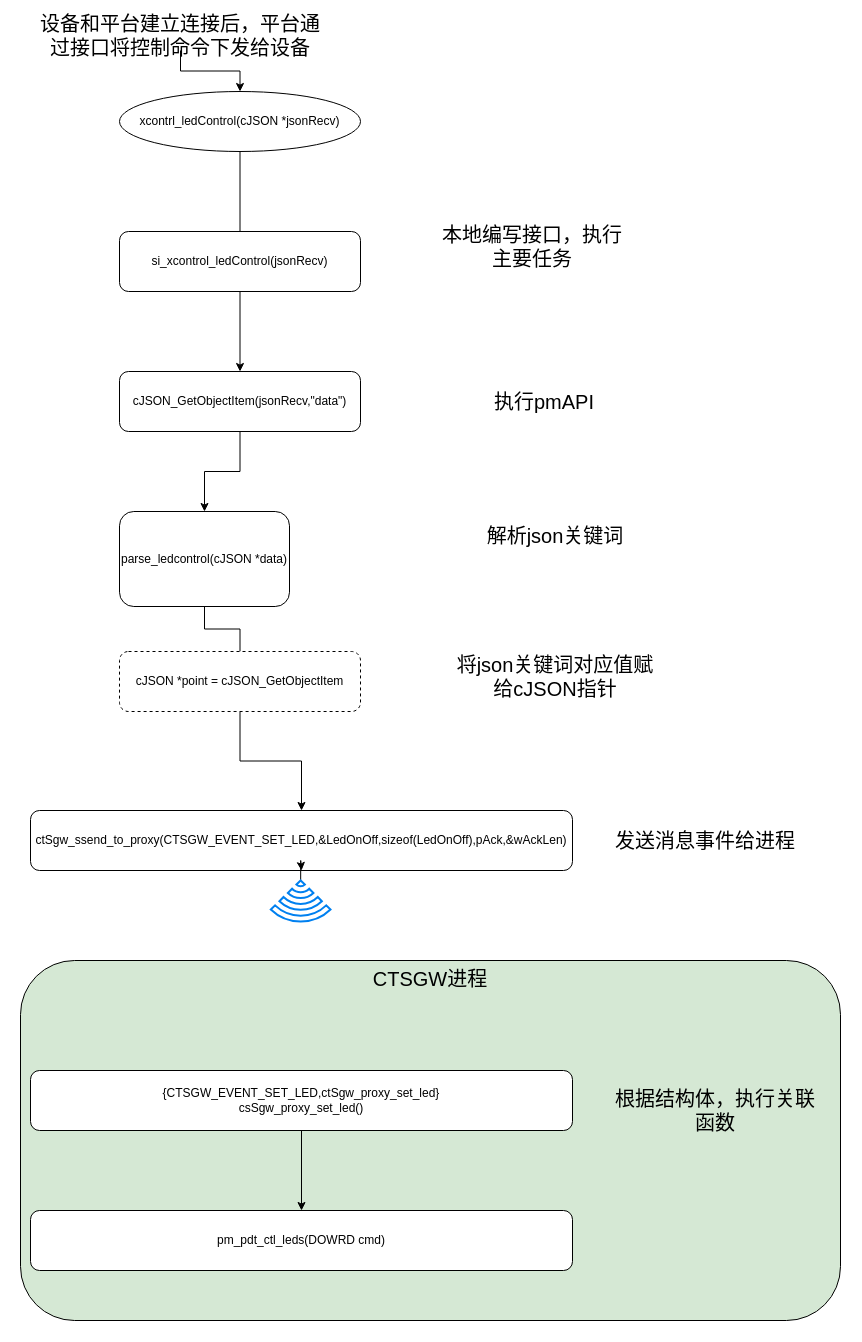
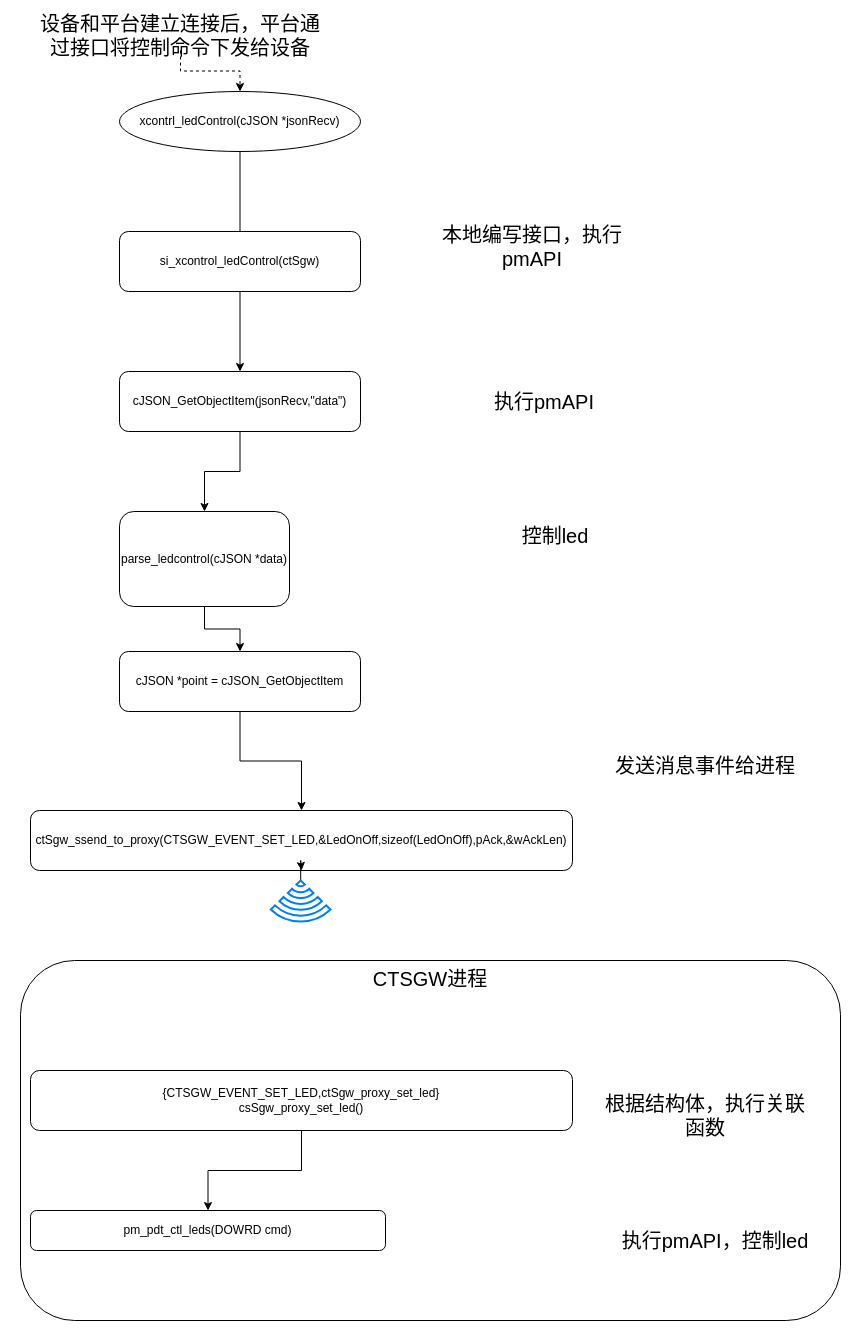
edge "设备和平台建立连接后，平台通过接口将控制命令下发给设备" -> "xcontrl_ledControl(cJSON *jsonRecv)": style solid -> dashed
node "本地编写接口，执行主要任务": label "本地编写接口，执行主要任务" -> "本地编写接口，执行pmAPI"
node "si_xcontrol_ledControl(jsonRecv)": label "si_xcontrol_ledControl(jsonRecv)" -> "si_xcontrol_ledControl(ctSgw)"
node "解析json关键词": label "解析json关键词" -> "控制led"
edge "parse_ledcontrol(cJSON *data)" -- "cJSON *point = cJSON_GetObjectItem": arrowhead none -> classic
node "将json关键词对应值赋给cJSON指针": removed
node "cJSON *point = cJSON_GetObjectItem": style dashed -> solid
node "发送消息事件给进程": moved (706, 841) -> (706, 766)
node "根据结构体，执行关联函数": moved (716, 1111) -> (706, 1116)
node "CTSGW进程": fillcolor #d5e8d4 -> #ffffff
node "pm_pdt_ctl_leds(DOWRD cmd)": size 542x60 -> 355x40
node "执行pmAPI，控制led": added
